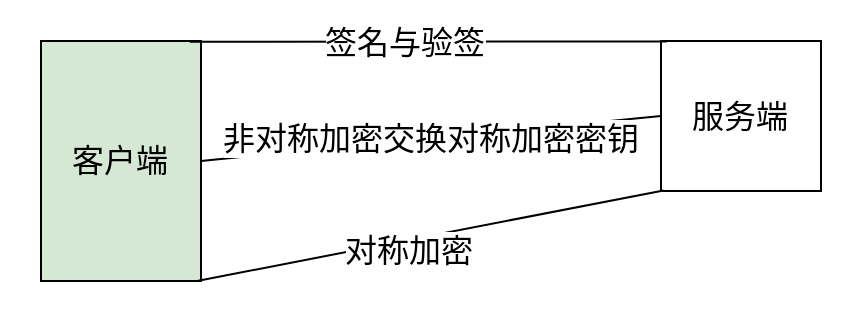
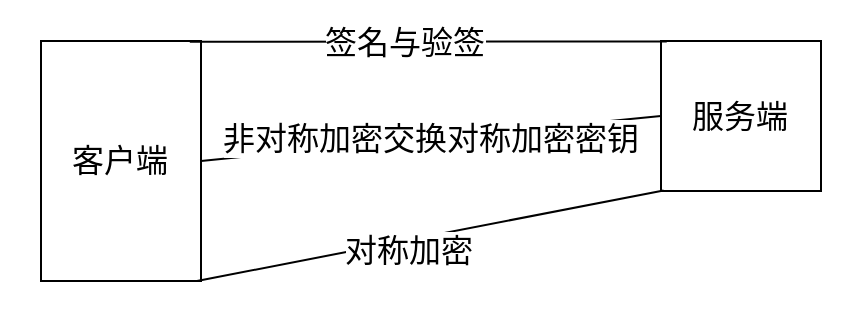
node "客户端": fillcolor #d5e8d4 -> #ffffff
